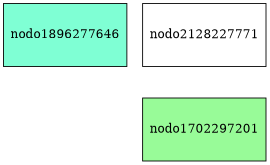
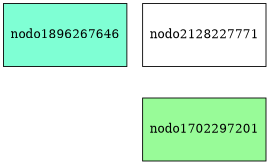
node "nodo1896277646": label "nodo1896277646" -> "nodo1896267646"
